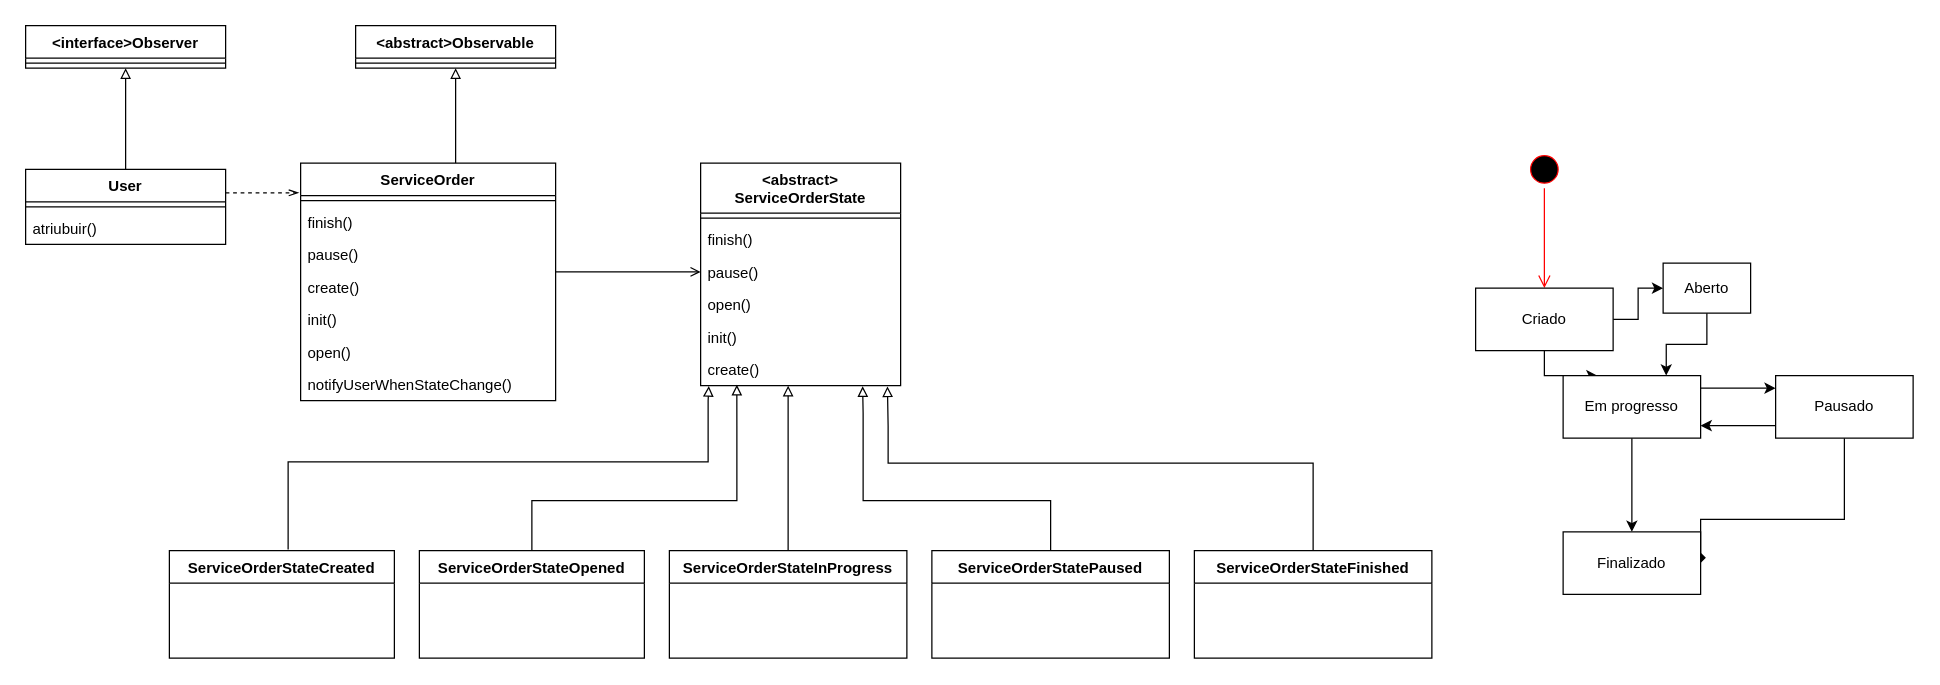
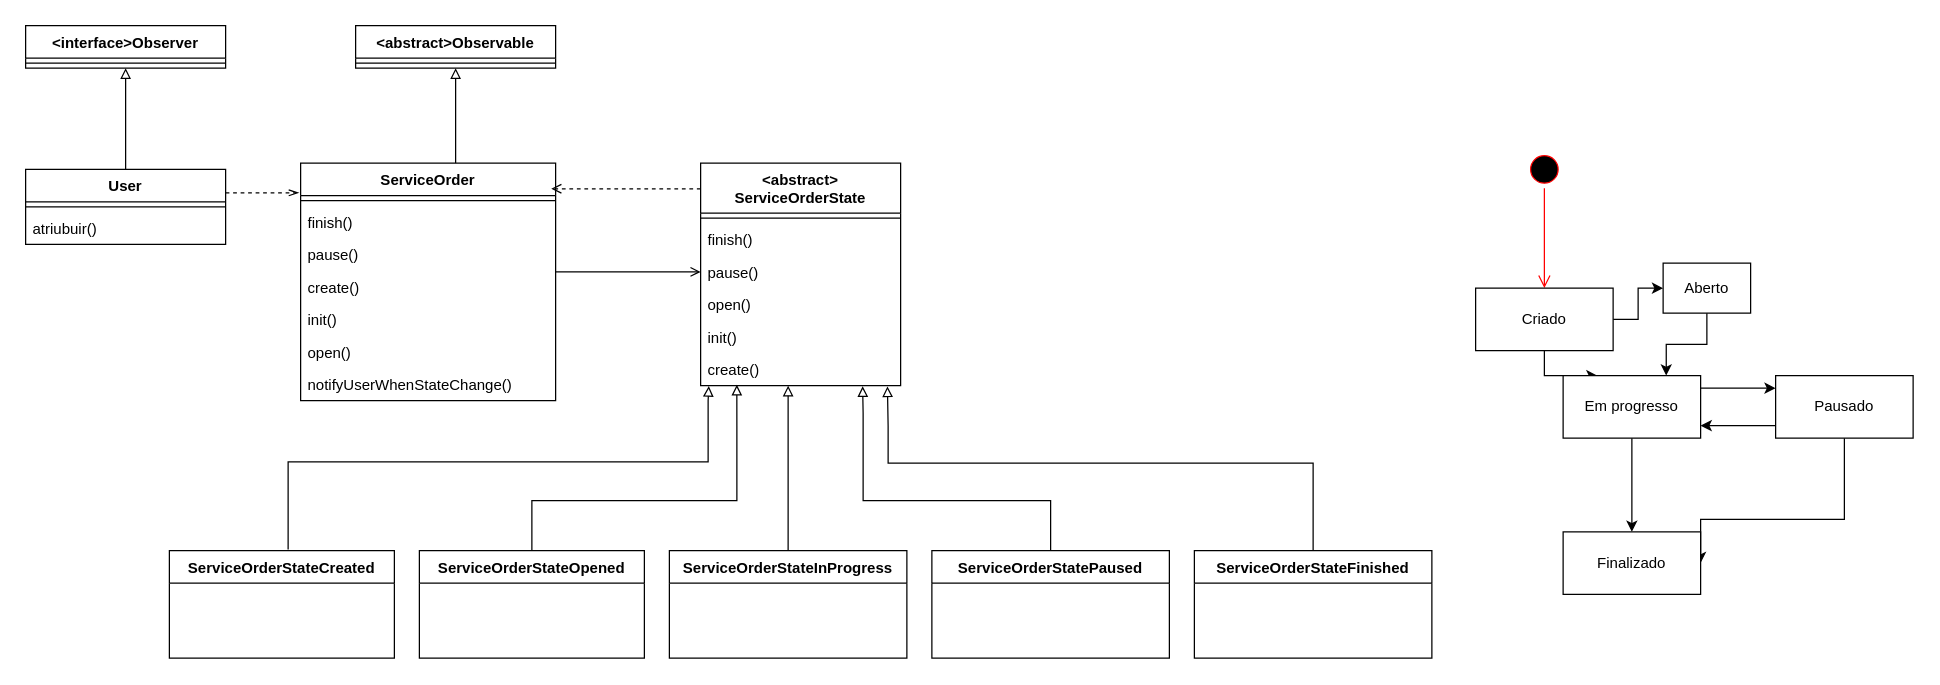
edge "<abstract> ServiceOrderState" -> "ServiceOrder": added
edge "Pausado" -> "Finalizado": arrowhead diamond -> classic
